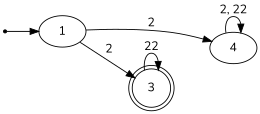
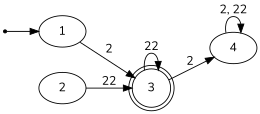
edge "1" -> "4": now "3" -> "4"
node "2": added
